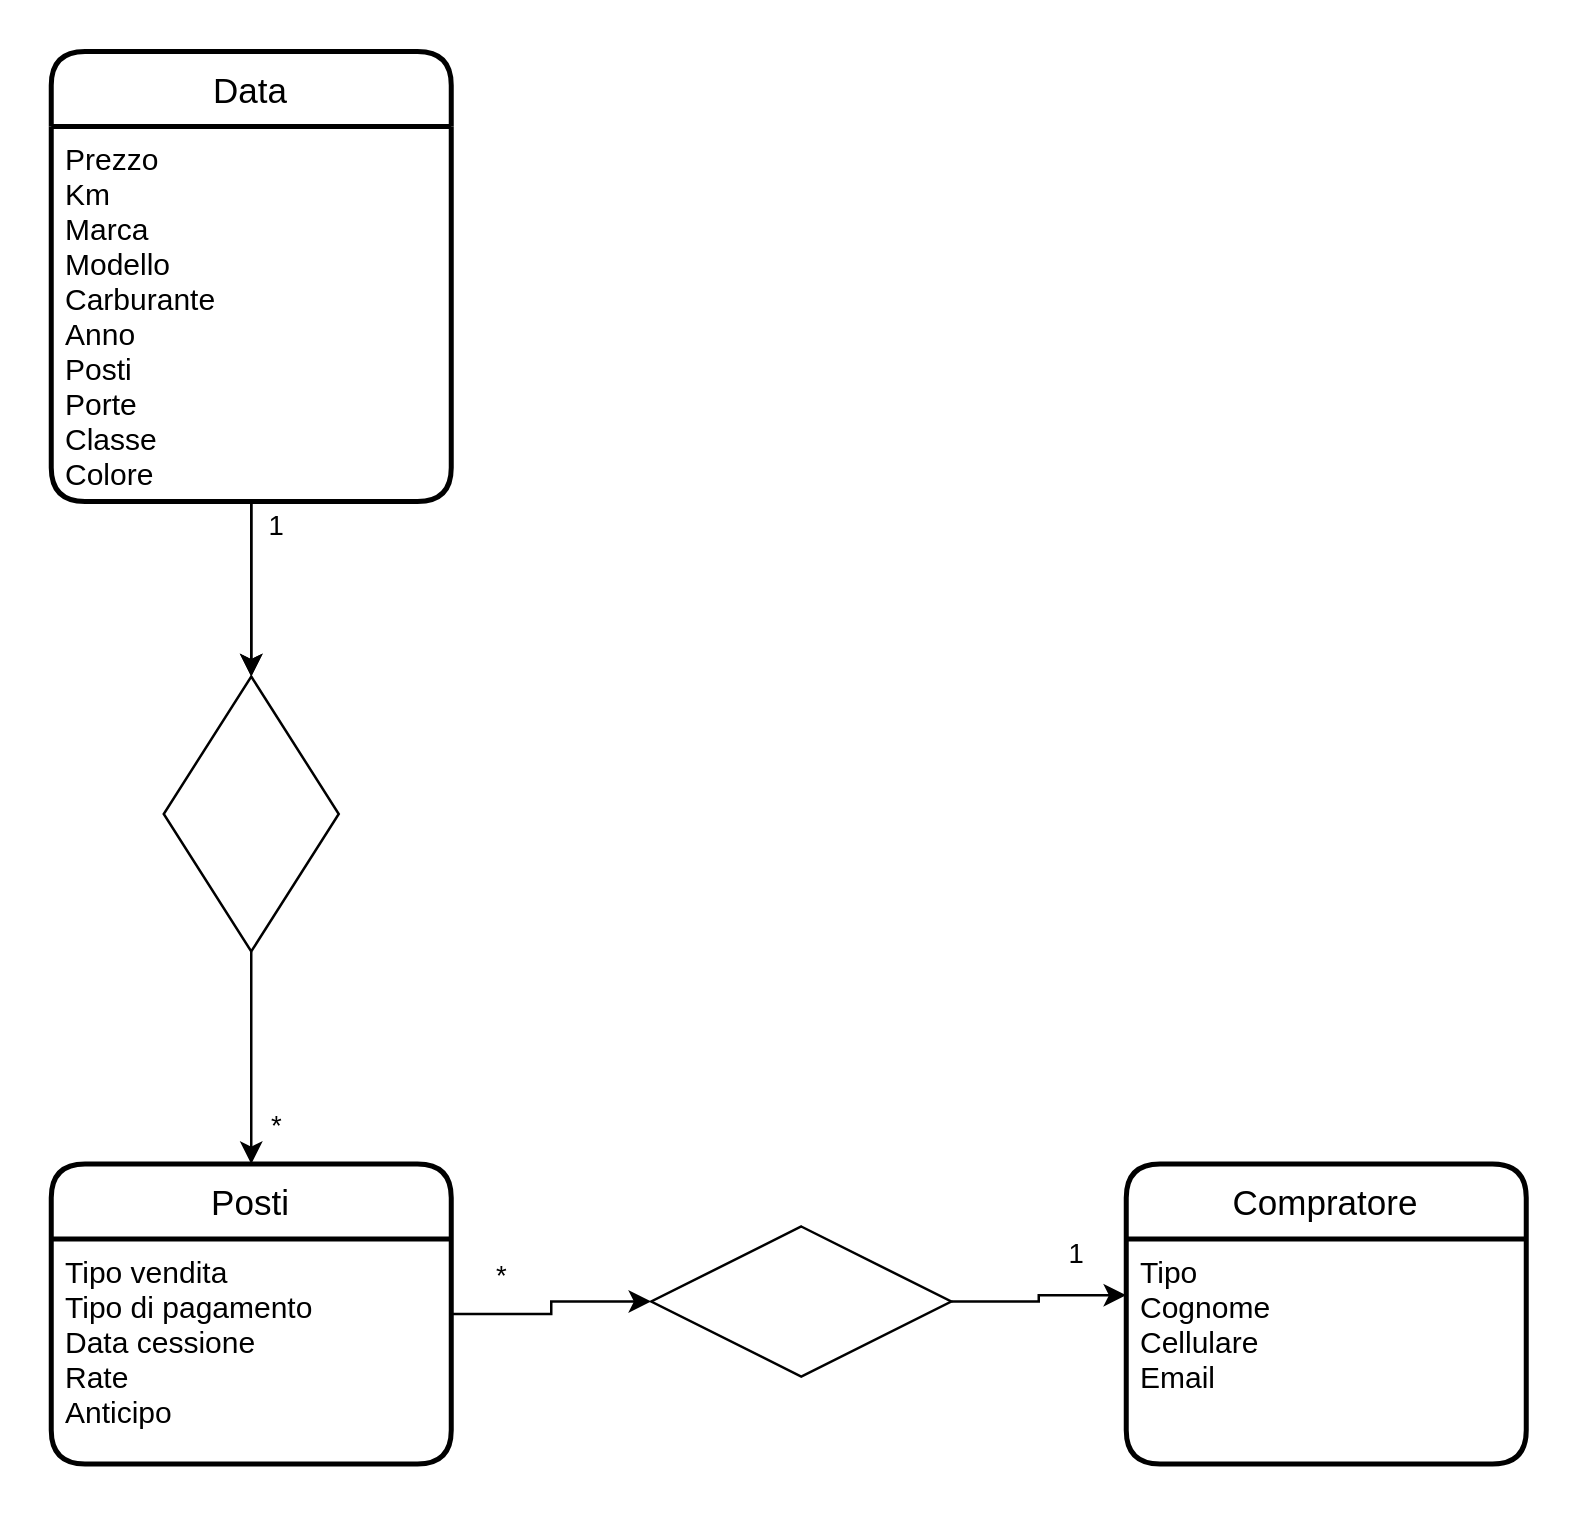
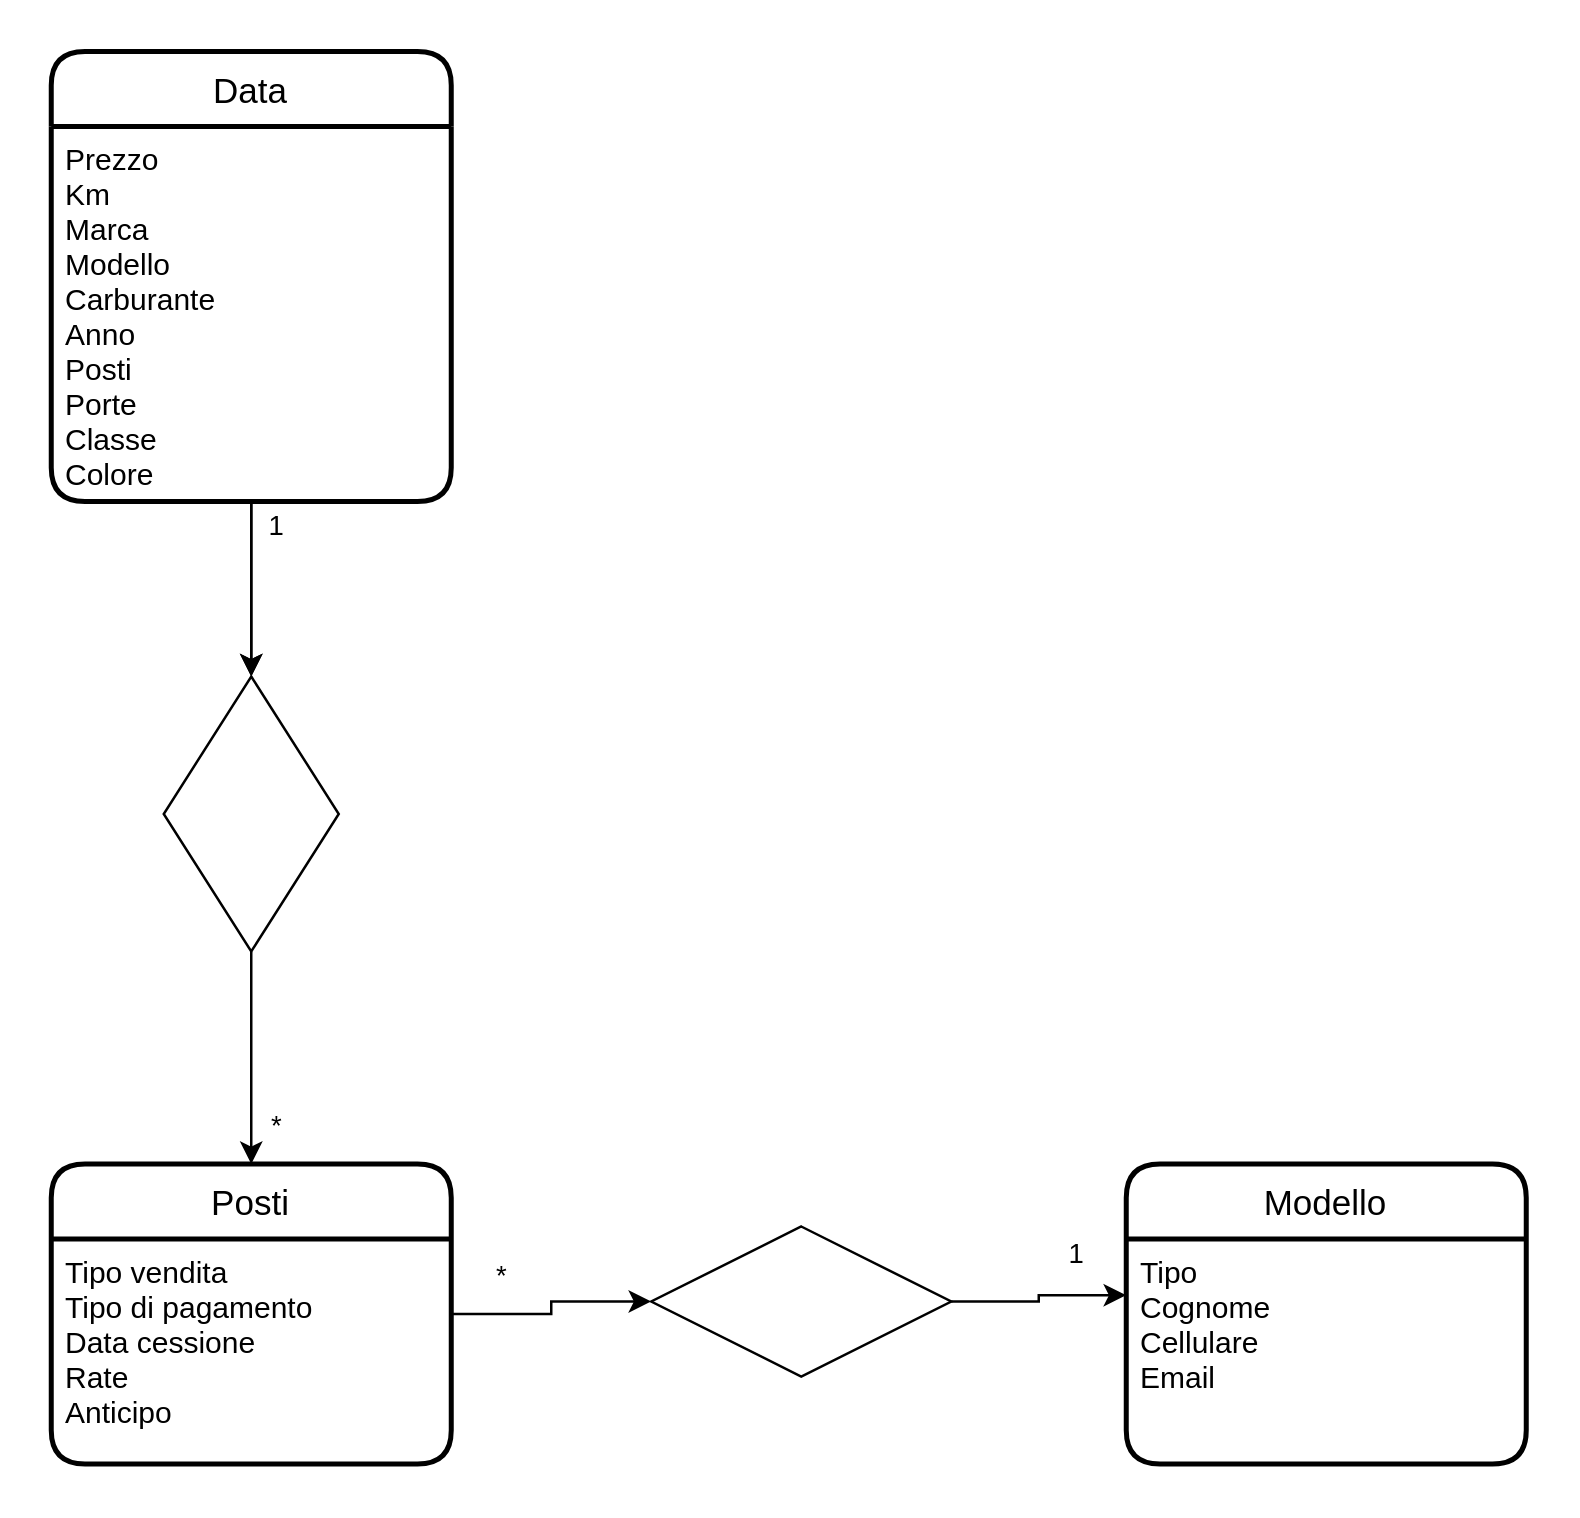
node "Compratore": label "Compratore" -> "Modello"
